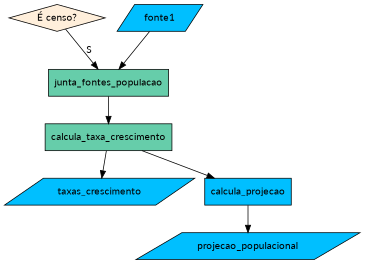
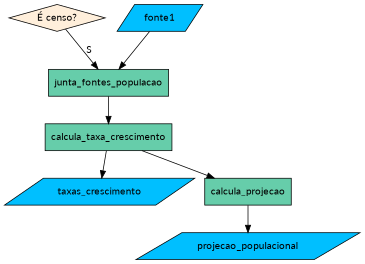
node "calcula_projecao": fillcolor deepskyblue -> aquamarine3
